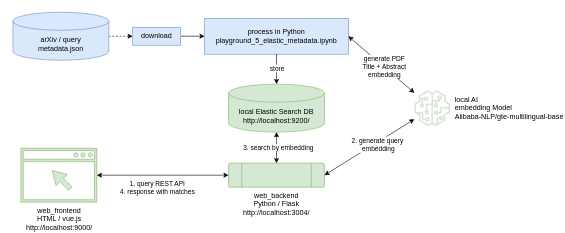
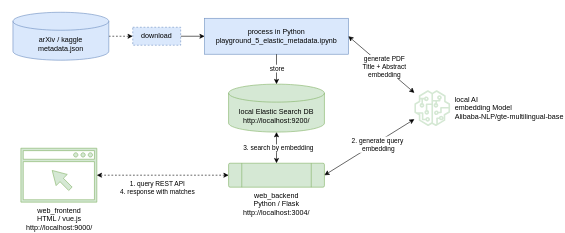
node "download": style solid -> dashed
node "arXiv / query metadata.json": label "arXiv / query metadata.json" -> "arXiv / kaggle metadata.json"
edge "web_frontend HTML / vue.js http://localhost:9000/" -- "web_backend Python / Flask http://localhost:3004/": style solid -> dashed
